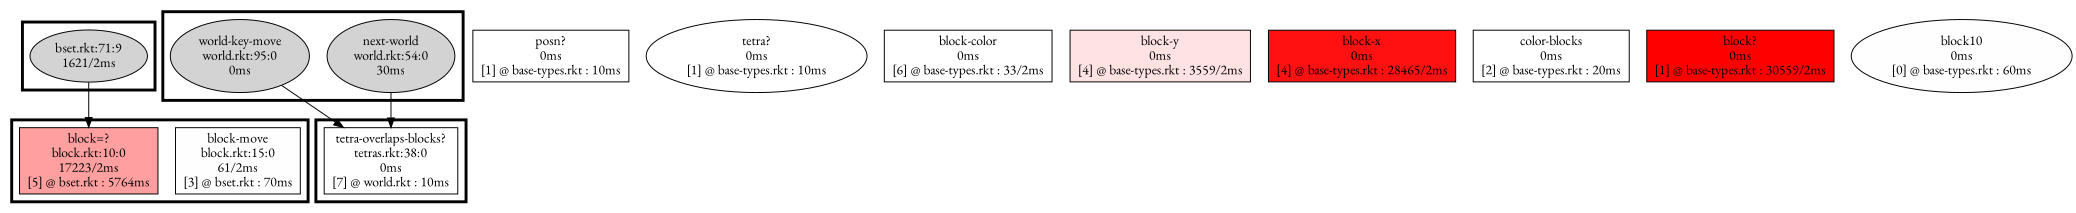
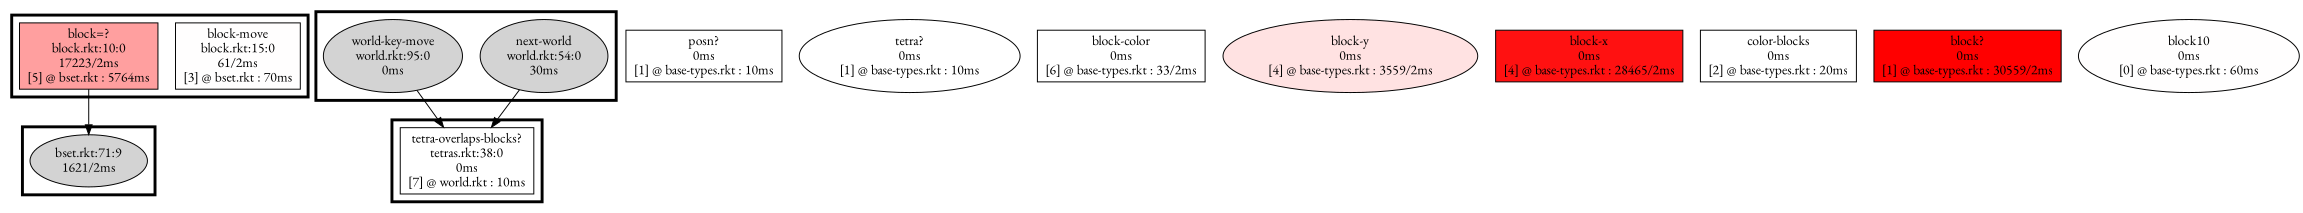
node "block-y 0ms [4] @ base-types.rkt : 3559/2ms": shape box -> ellipse
edge "bset.rkt:71:9 1621/2ms" -> "block=? block.rkt:10:0 17223/2ms [5] @ bset.rkt : 5764ms": reversed
